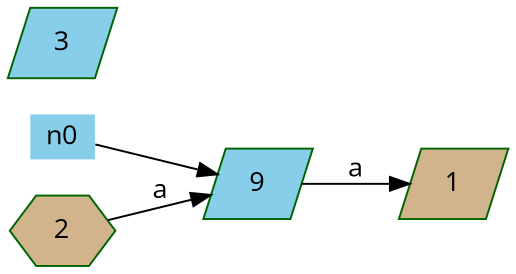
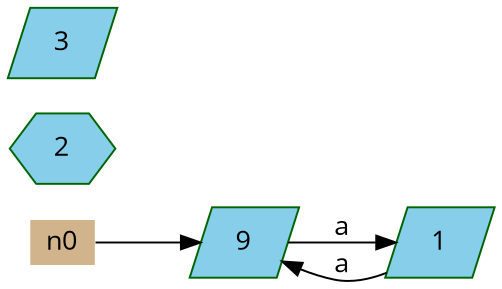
node "n0": fillcolor skyblue -> tan
node "1": fillcolor tan -> skyblue
edge "2" -> "9": now "1" -> "9"
node "2": fillcolor tan -> skyblue
